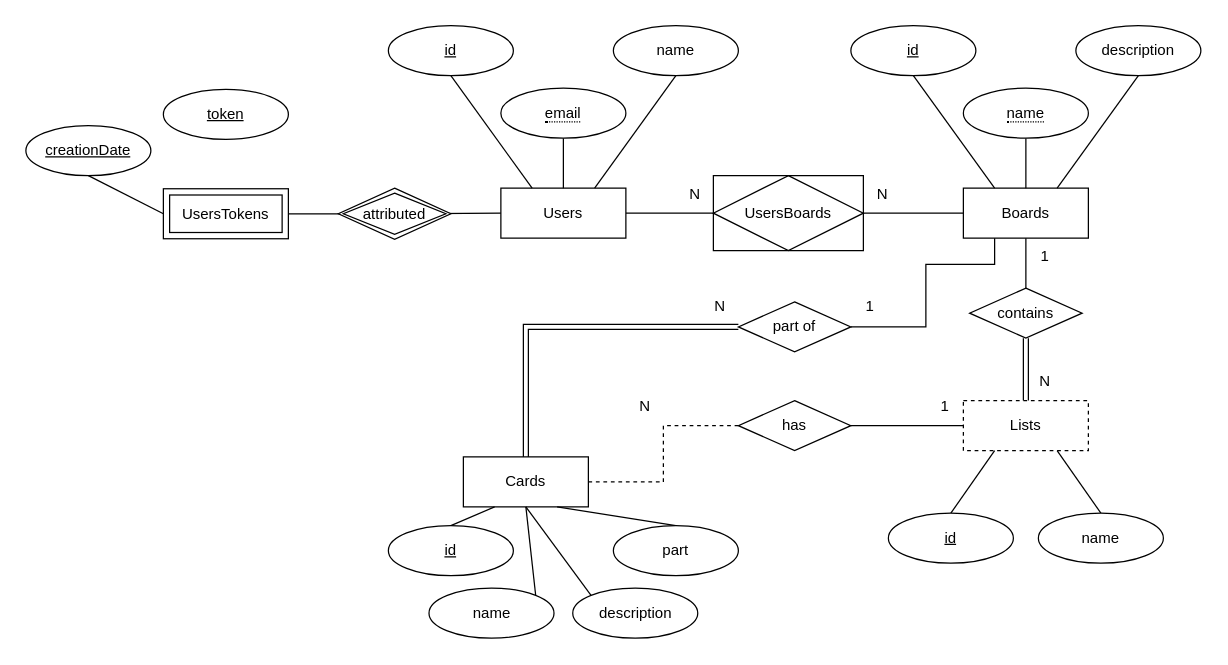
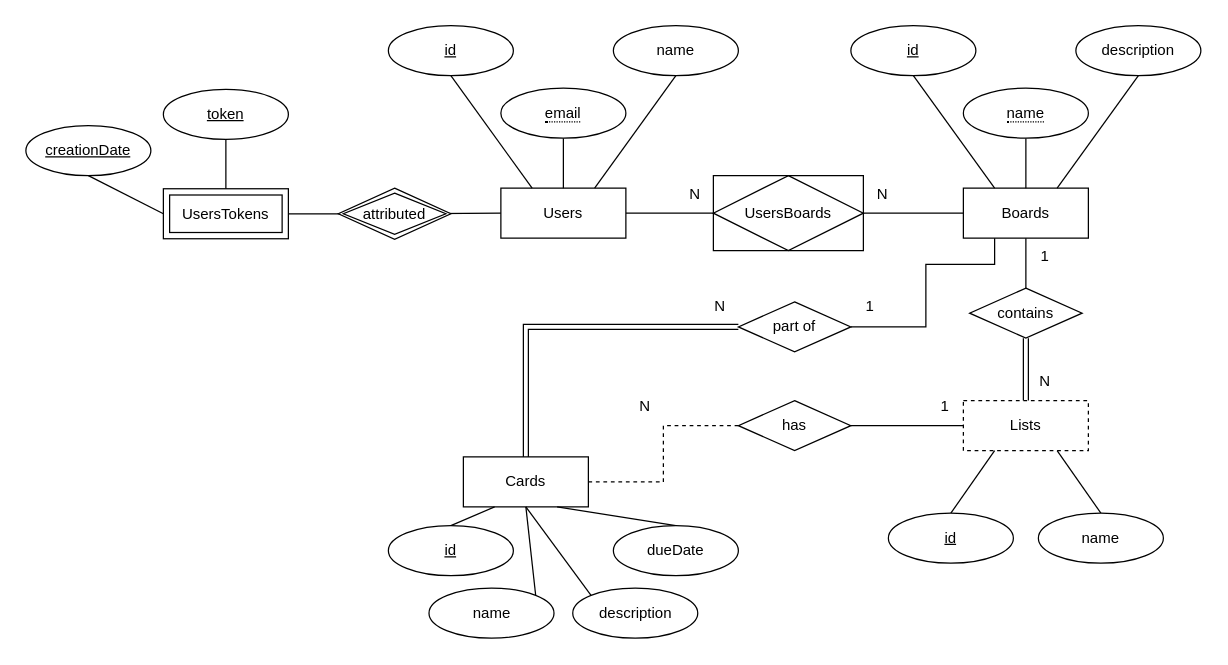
edge "token" -- "UsersTokens": added
node "part": label "part" -> "dueDate"
